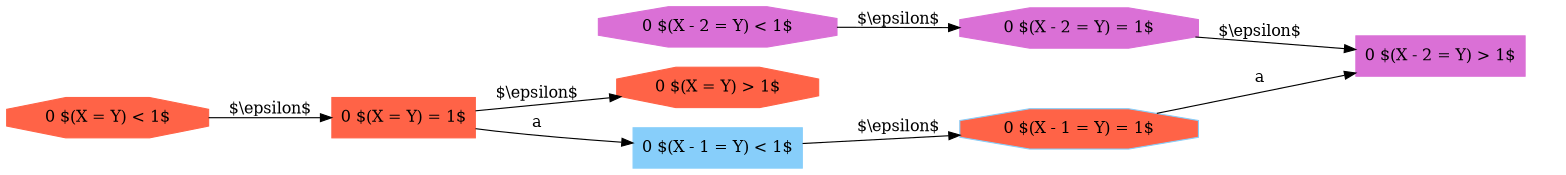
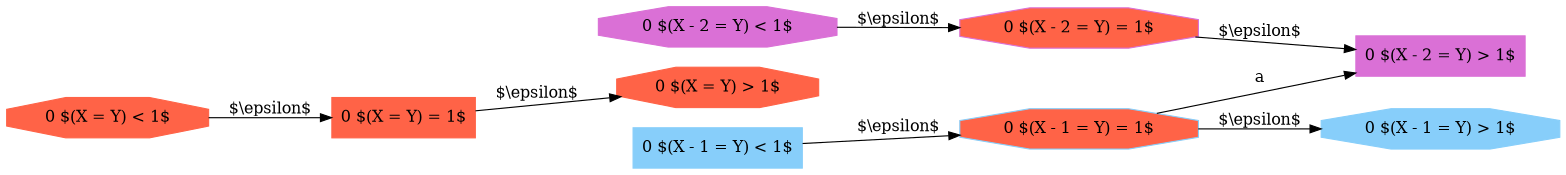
node "0 $(X - 2 = Y) = 1$": fillcolor orchid -> tomato
node "0 $(X - 1 = Y) > 1$": added
edge "0 $(X = Y) = 1$" -> "0 $(X - 1 = Y) < 1$": removed, label "a"
